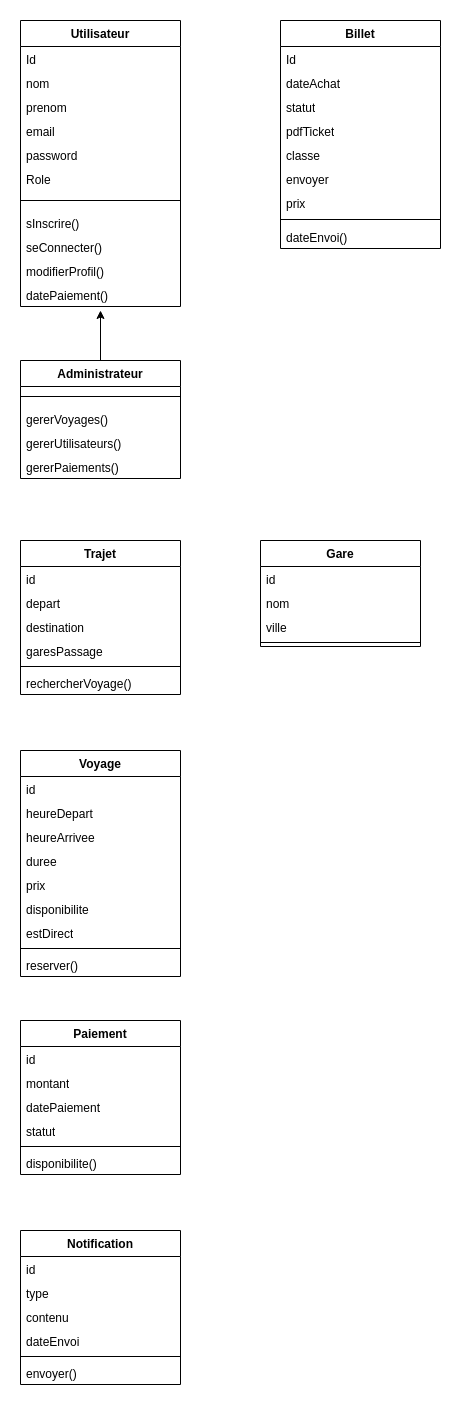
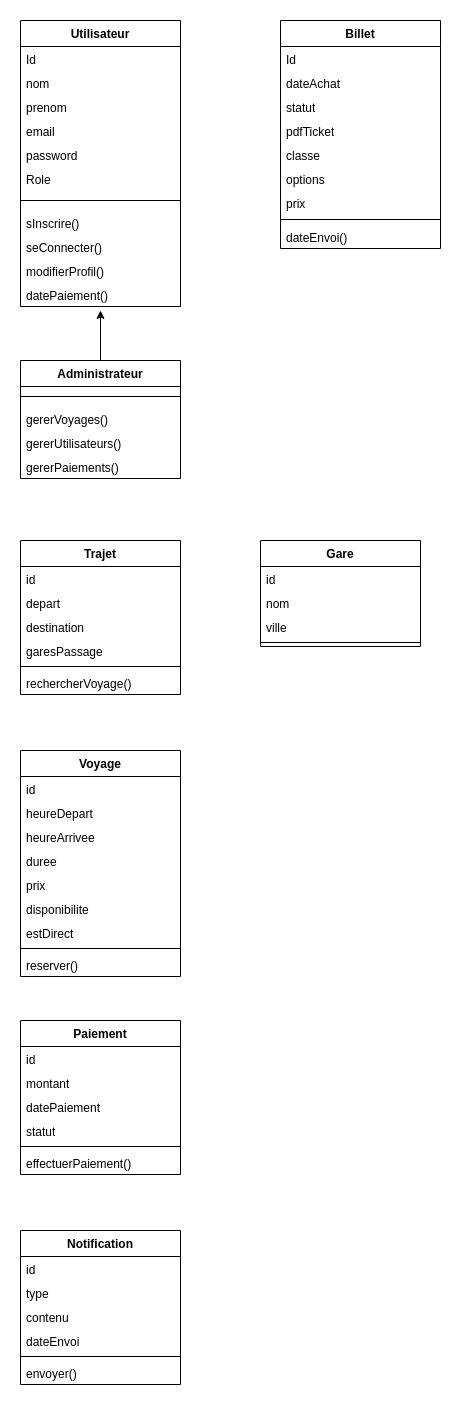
node "envoyer": label "envoyer" -> "options"
node "disponibilite()": label "disponibilite()" -> "effectuerPaiement()"
